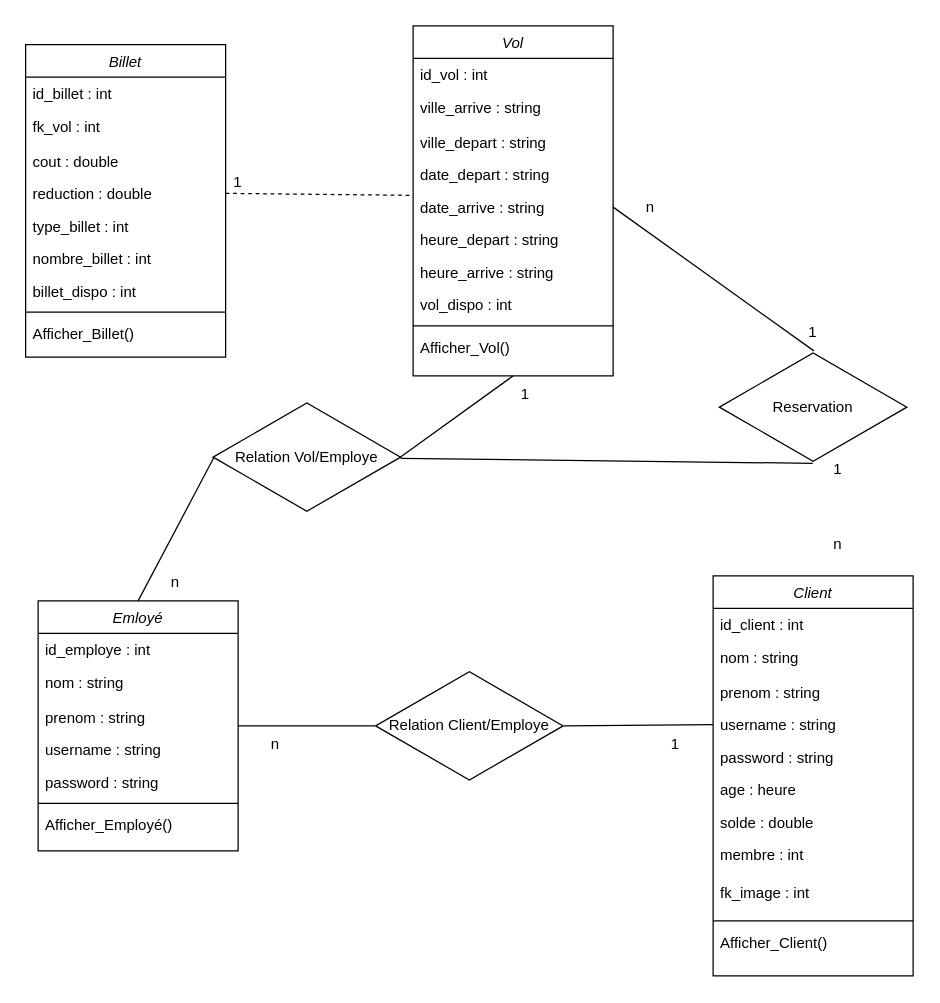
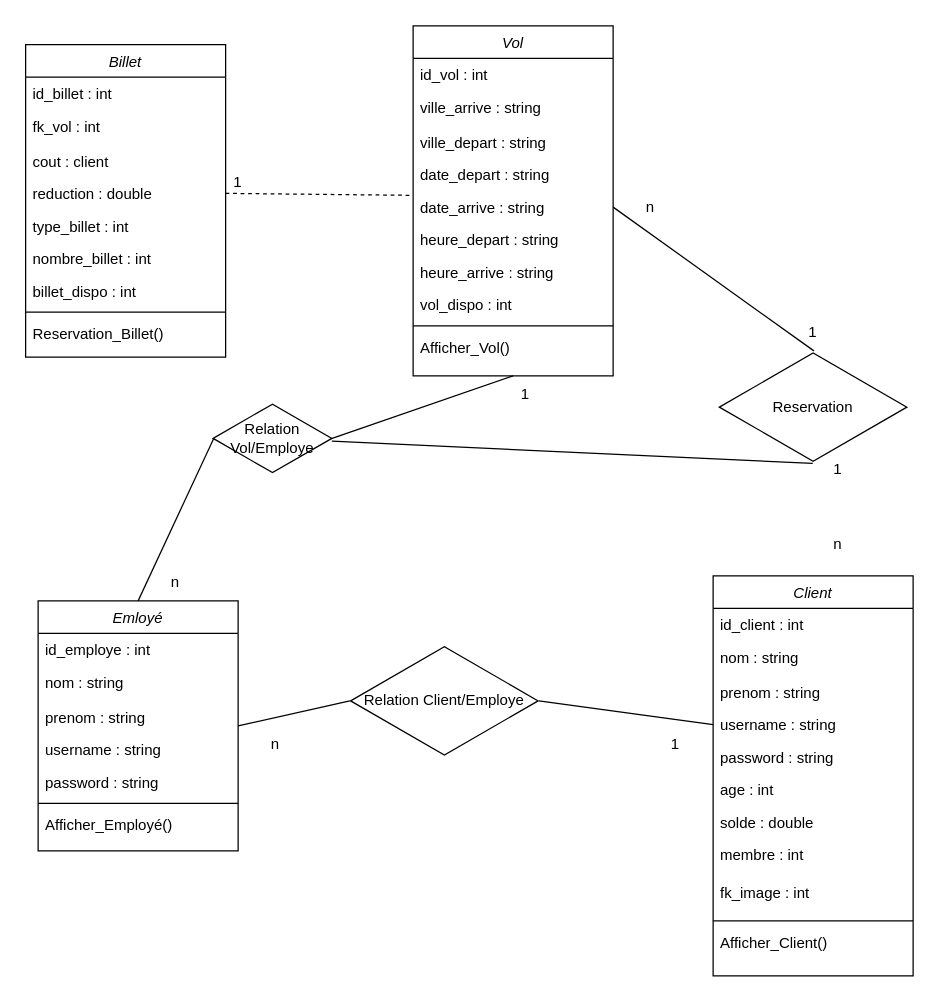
node "cout : double": label "cout : double" -> "cout : client"
node "Afficher_Billet()": label "Afficher_Billet()" -> "Reservation_Billet()"
node "Relation Vol/Employe": size 188x113 -> 119x75
node "Relation Client/Employe": moved (469, 726) -> (444, 701)
node "age : heure": label "age : heure" -> "age : int"
